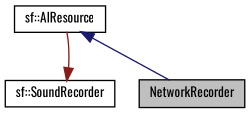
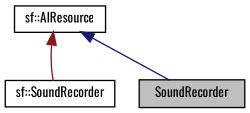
edge "sf::AlResource" -> "sf::SoundRecorder": reversed
node "NetworkRecorder": label "NetworkRecorder" -> "SoundRecorder"
